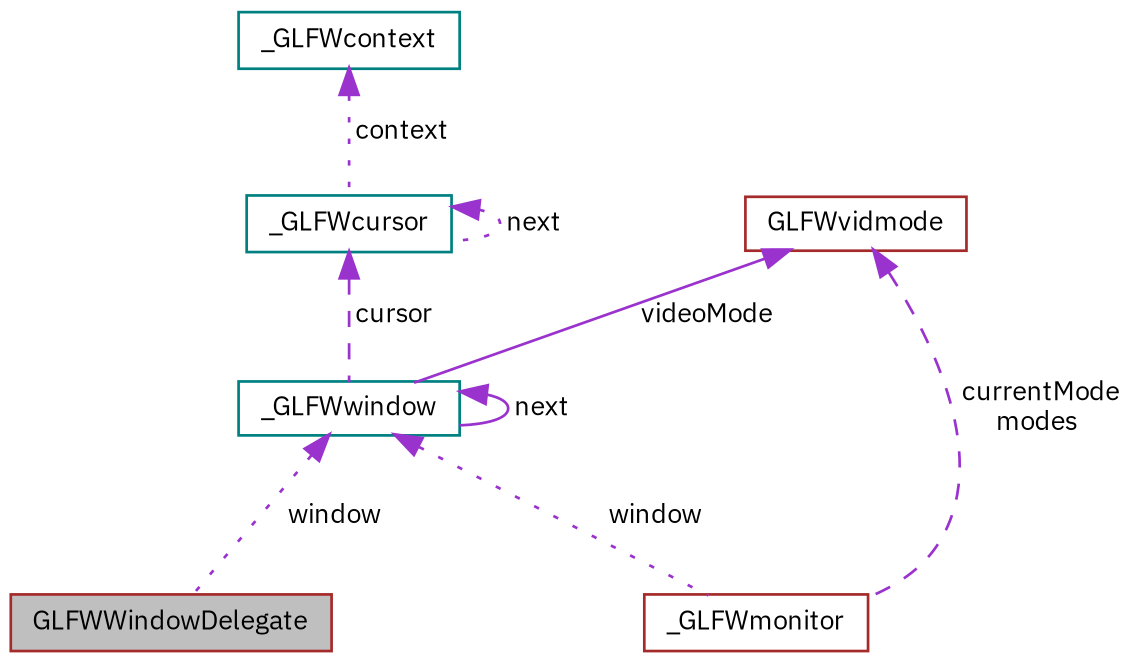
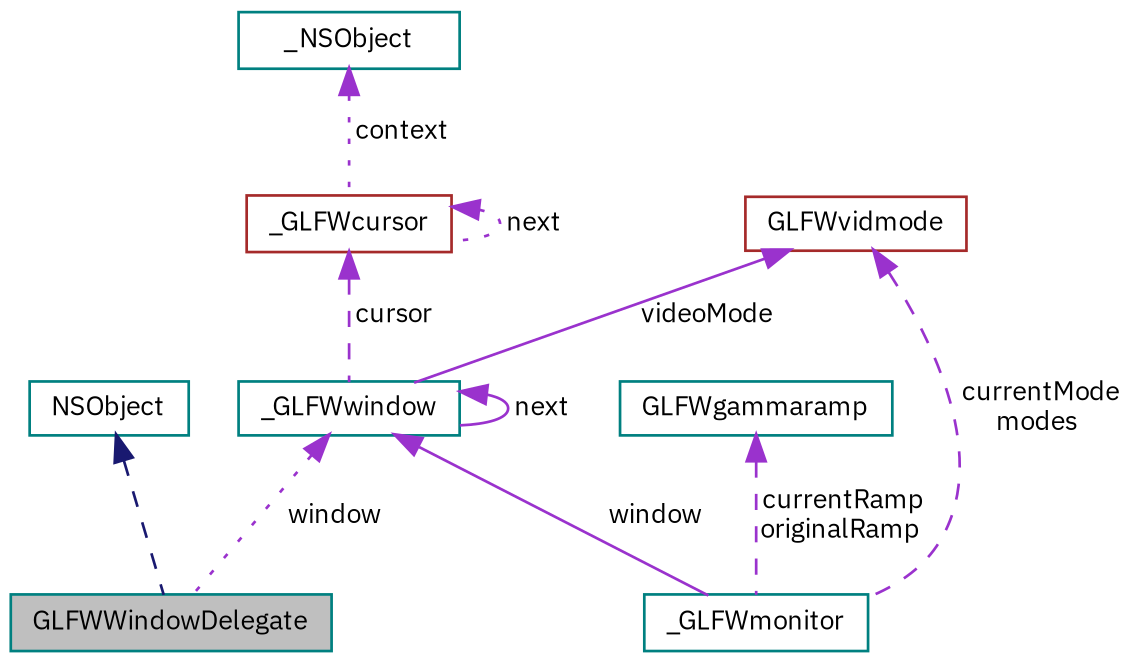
node "_GLFWcontext": label "_GLFWcontext" -> "_NSObject"
node "_GLFWcursor": color teal -> brown
node "NSObject": added
node "GLFWgammaramp": added
edge "_GLFWmonitor" -> "_GLFWwindow": style dotted -> solid
node "GLFWWindowDelegate": color brown -> teal
node "_GLFWmonitor": color brown -> teal
